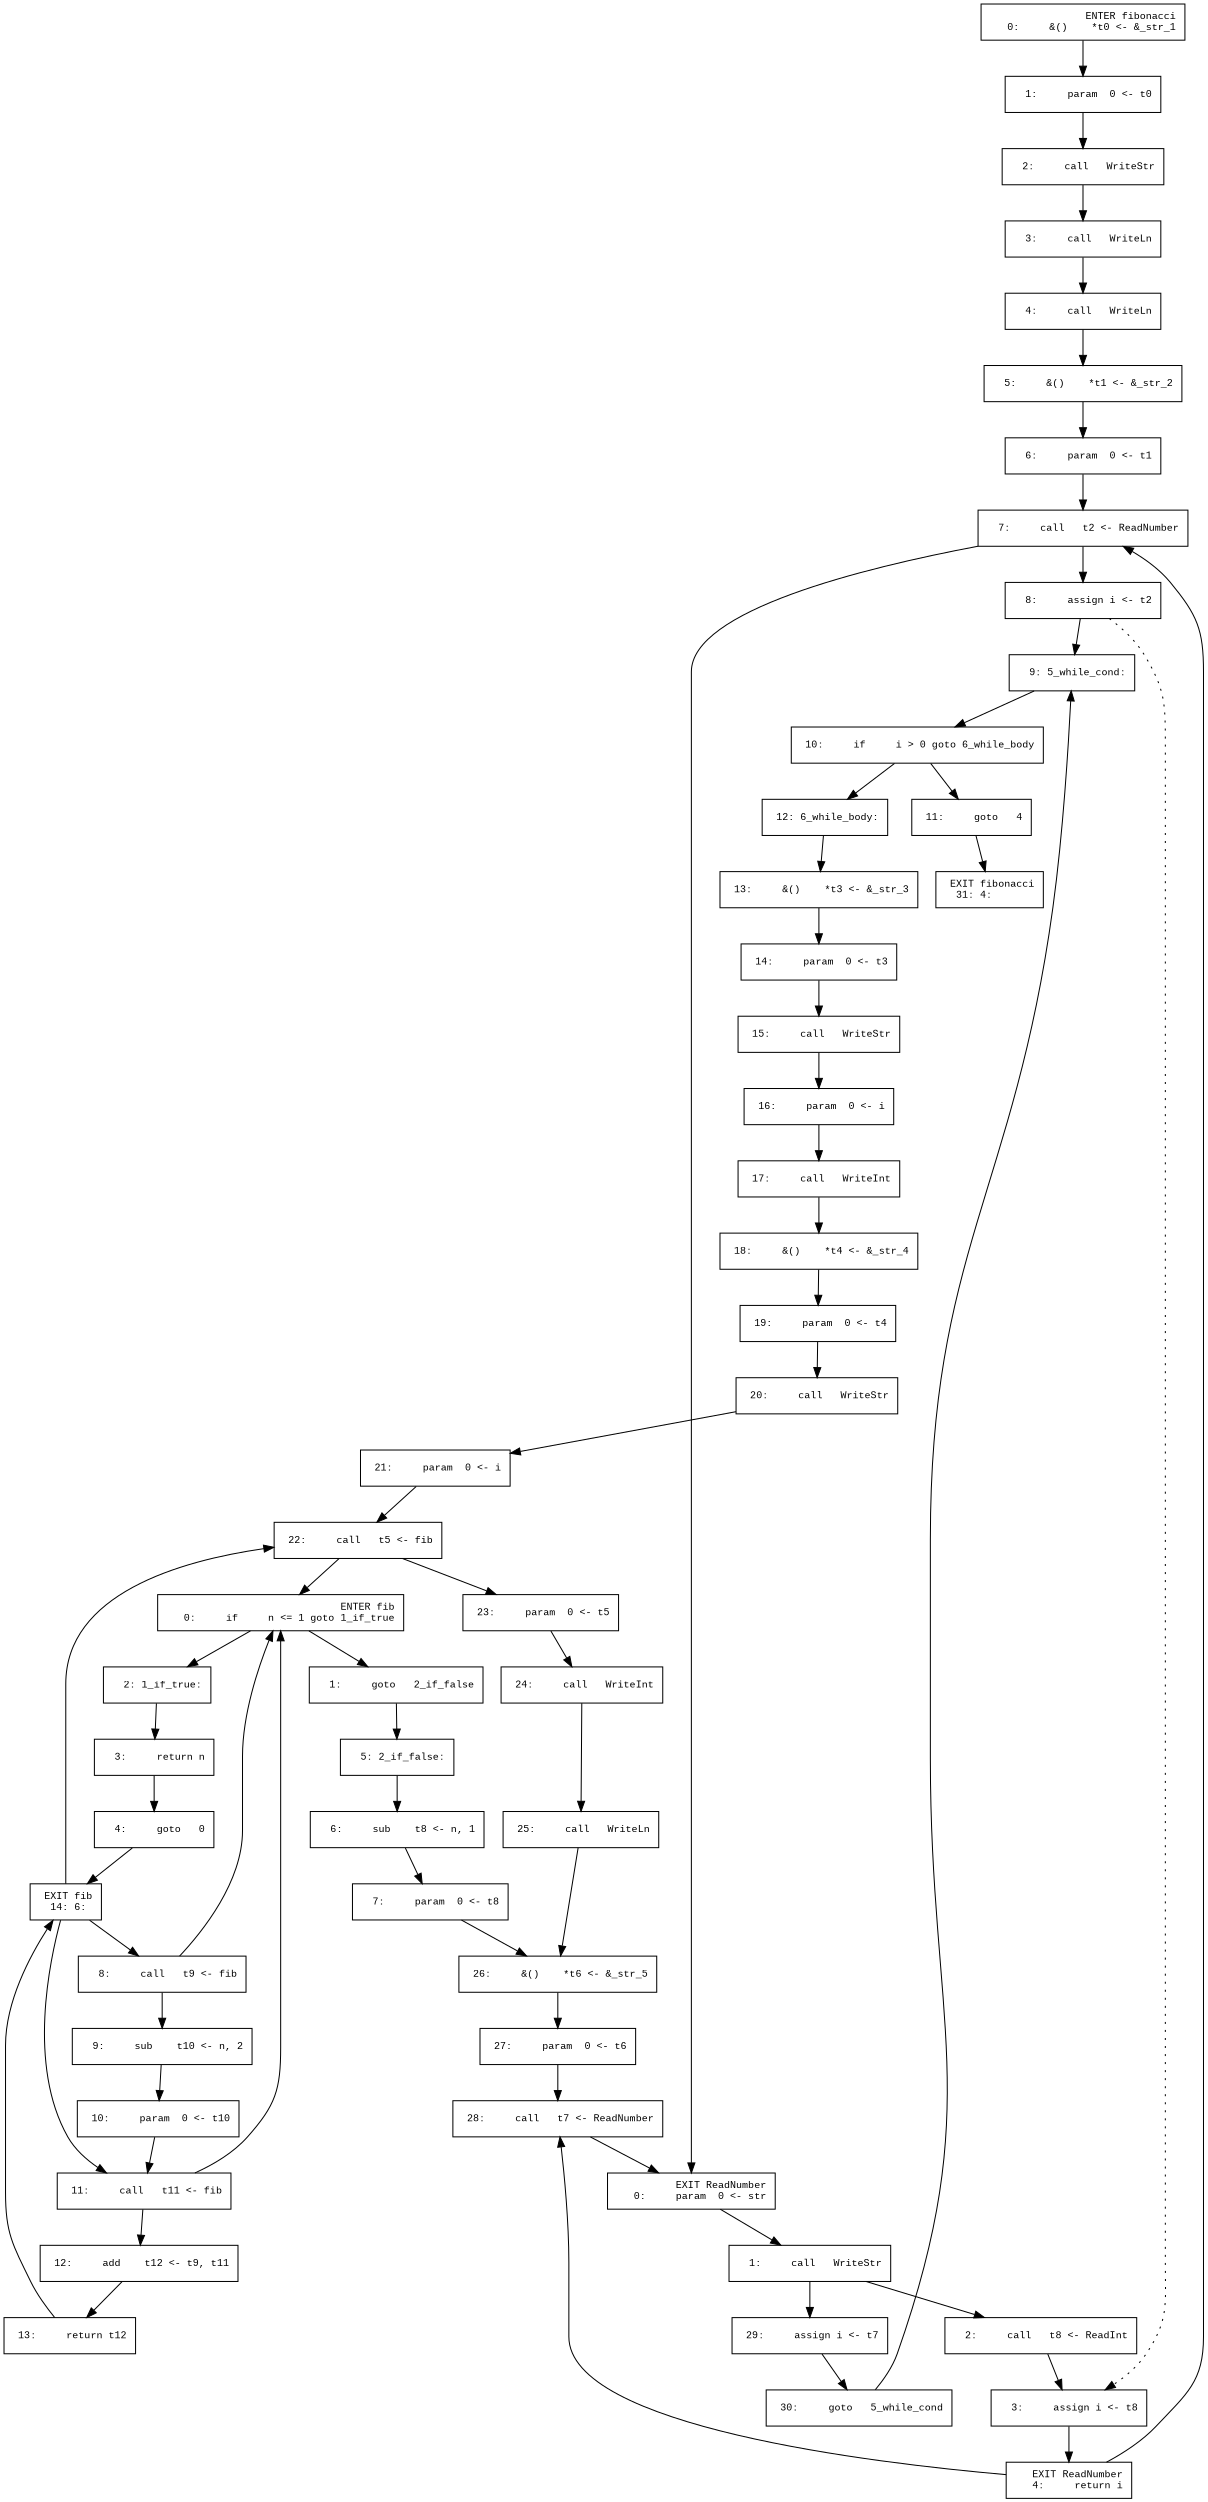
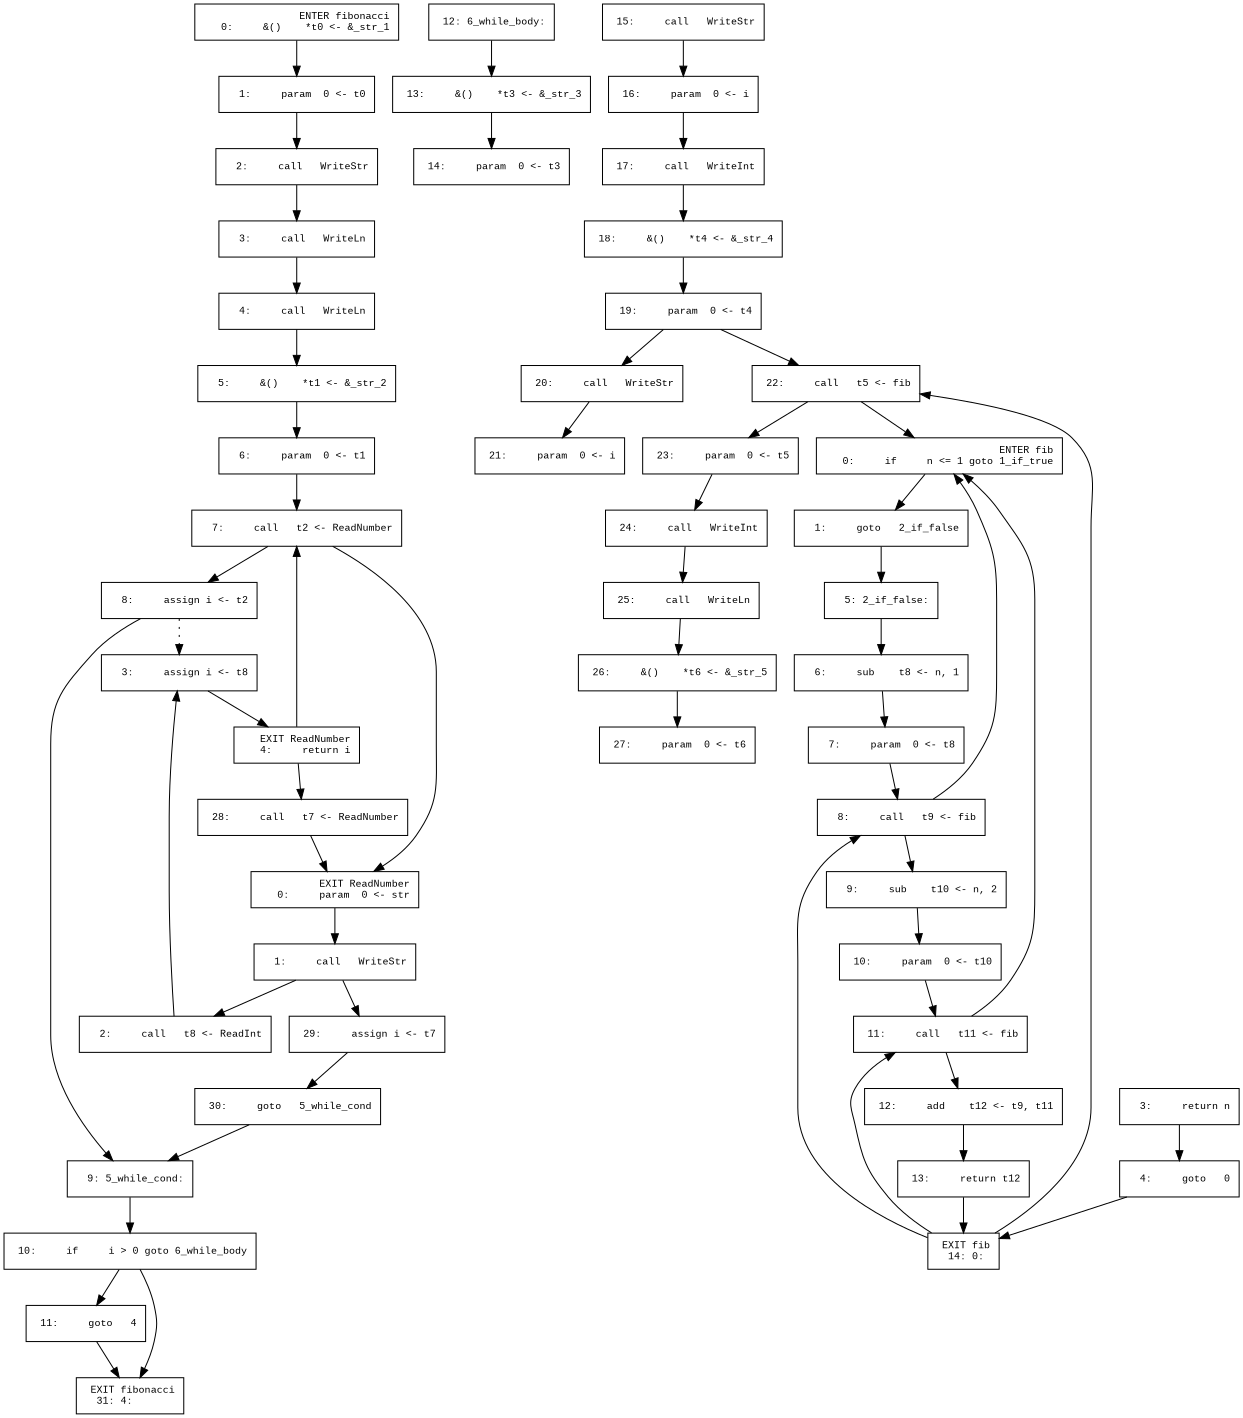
edge "10:     if     i > 0 goto 6_while_body" -> "12: 6_while_body:": now "10:     if     i > 0 goto 6_while_body" -> "EXIT fibonacci 31: 4:"
edge "14:     param  0 <- t3" -> "15:     call   WriteStr": removed
edge "21:     param  0 <- i" -> "22:     call   t5 <- fib": now "19:     param  0 <- t4" -> "22:     call   t5 <- fib"
node "2: 1_if_true:": removed
node "EXIT fib 14: 6:": label "EXIT fib 14: 6:" -> "EXIT fib 14: 0:"
edge "7:     param  0 <- t8" -> "26:     &()    *t6 <- &_str_5": now "7:     param  0 <- t8" -> "8:     call   t9 <- fib"
edge "27:     param  0 <- t6" -> "28:     call   t7 <- ReadNumber": removed
